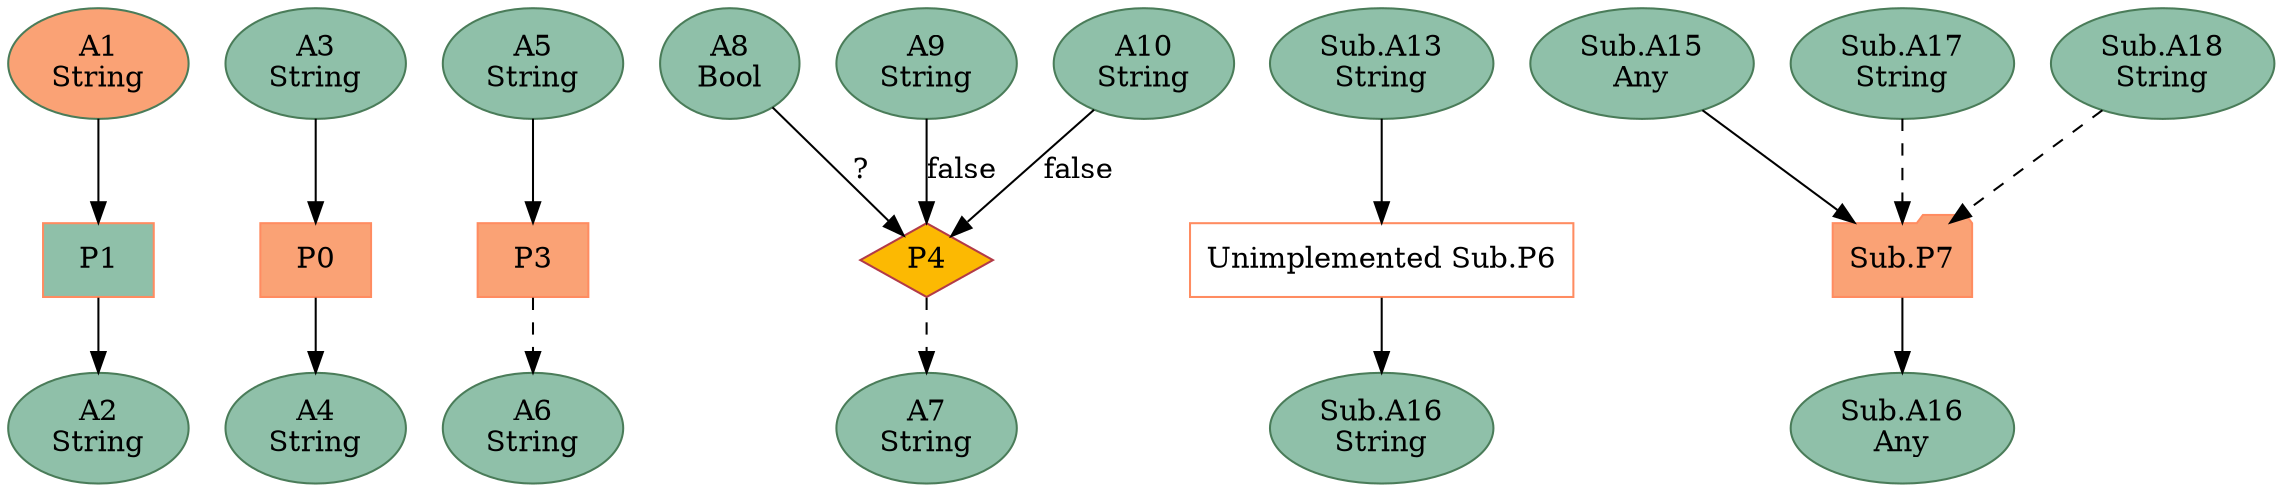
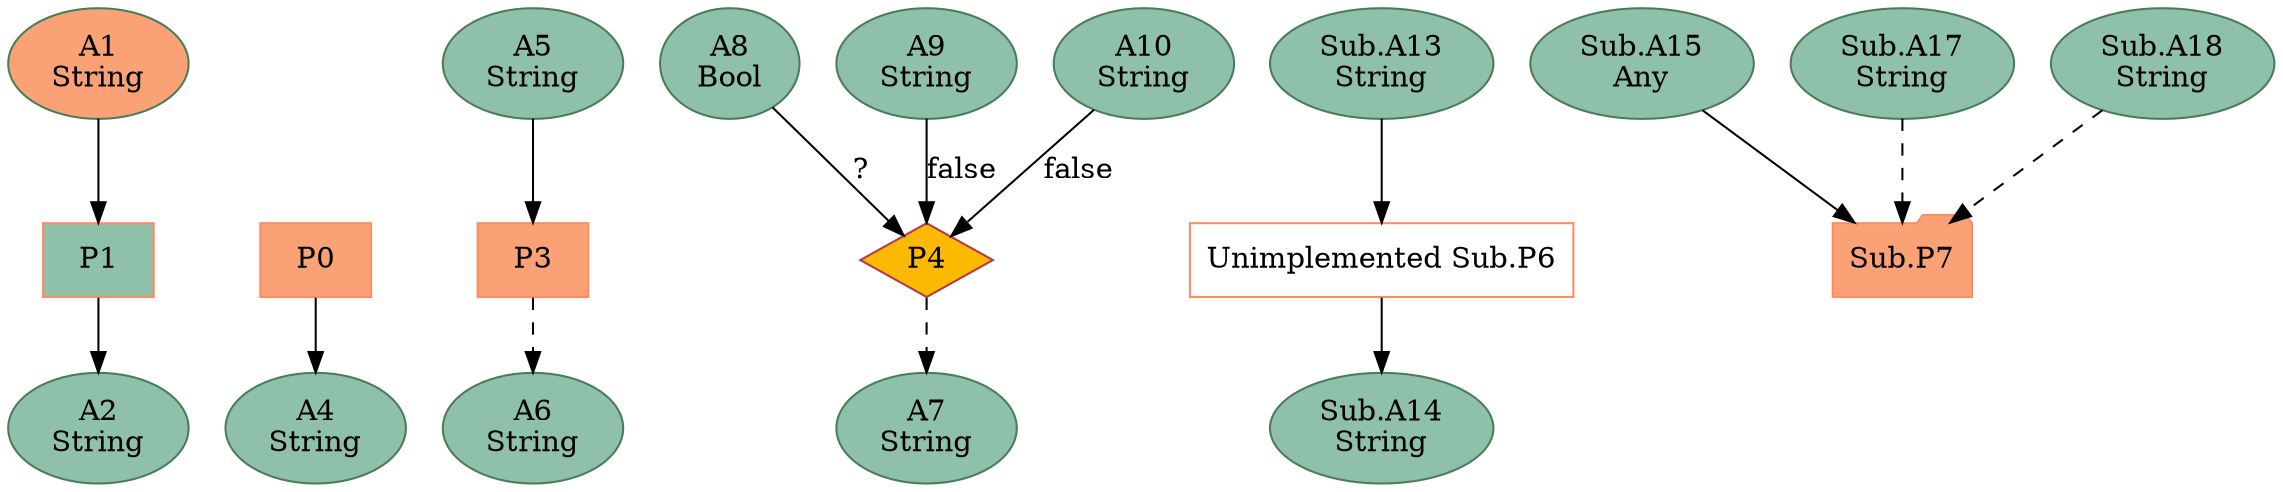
node "A3 String": removed
node "Sub.A16 String": label "Sub.A16 String" -> "Sub.A14 String"
node "Sub.A16 Any": removed
